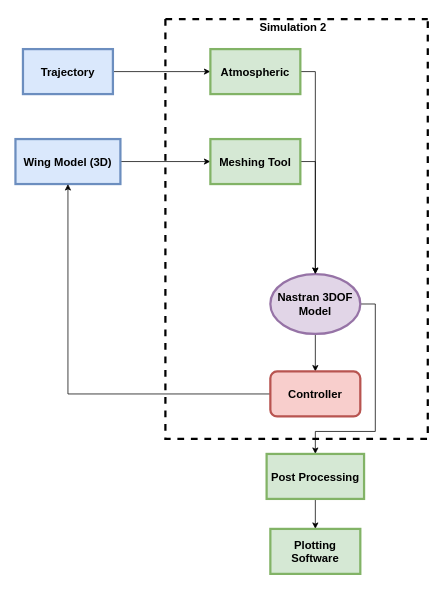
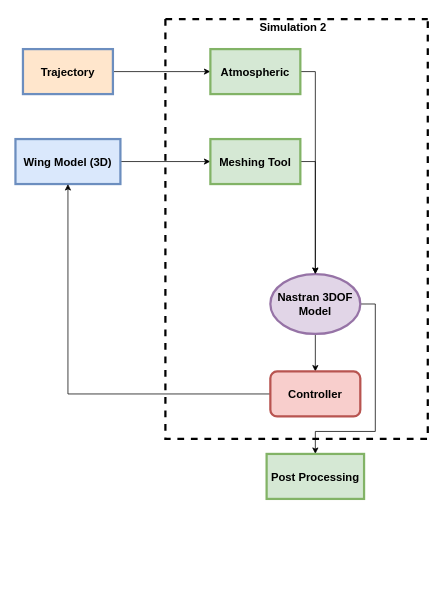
node "Trajectory": fillcolor #dae8fc -> #ffe6cc
edge "Post Processing" -> "Plotting Software": removed
node "Plotting Software": removed
